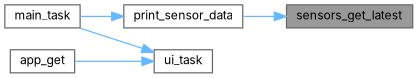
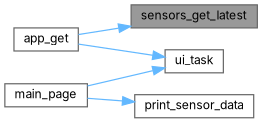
node "main_task": label "main_task" -> "main_page"
edge "print_sensor_data" -> "sensors_get_latest": now "app_get" -> "sensors_get_latest"
